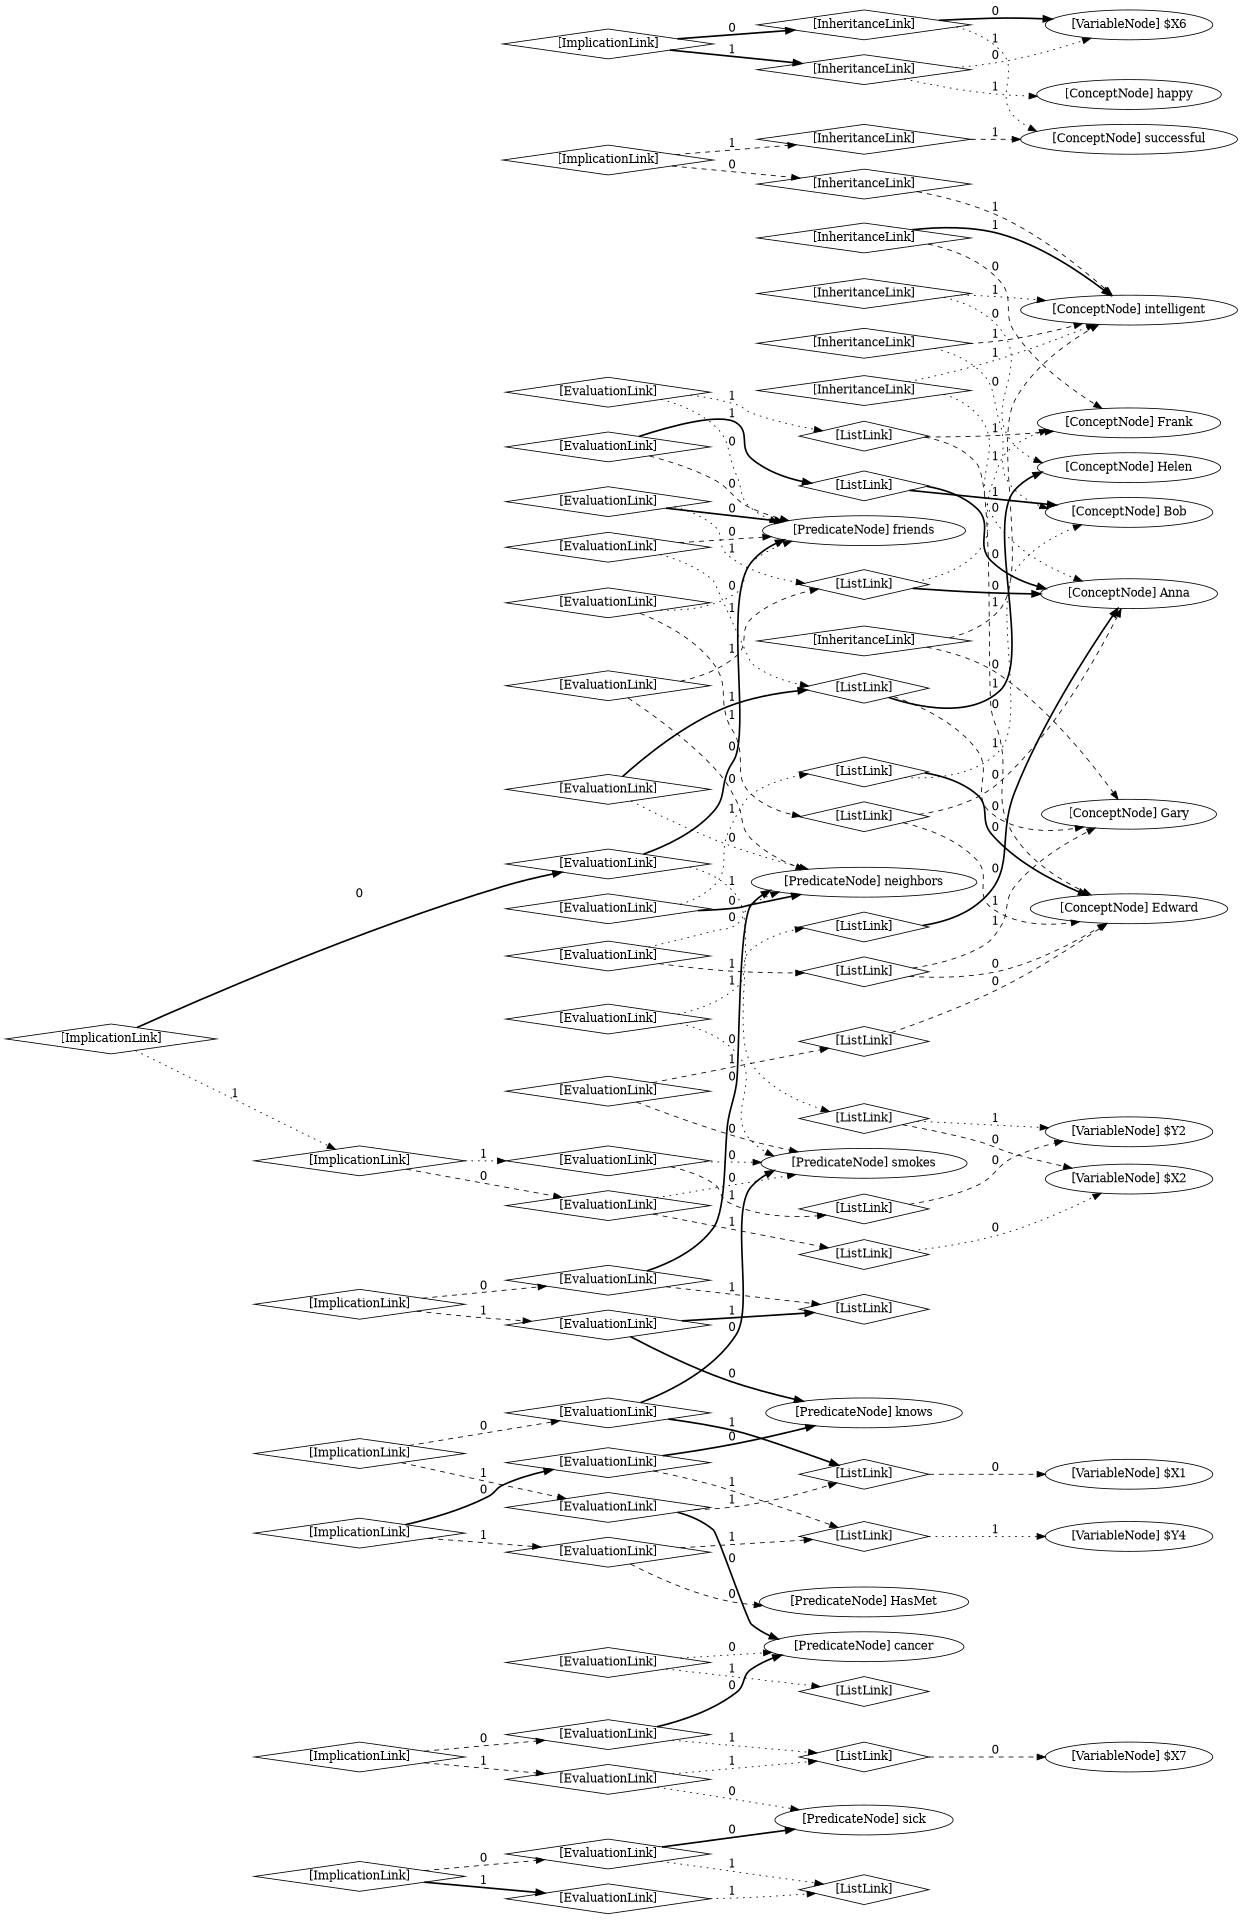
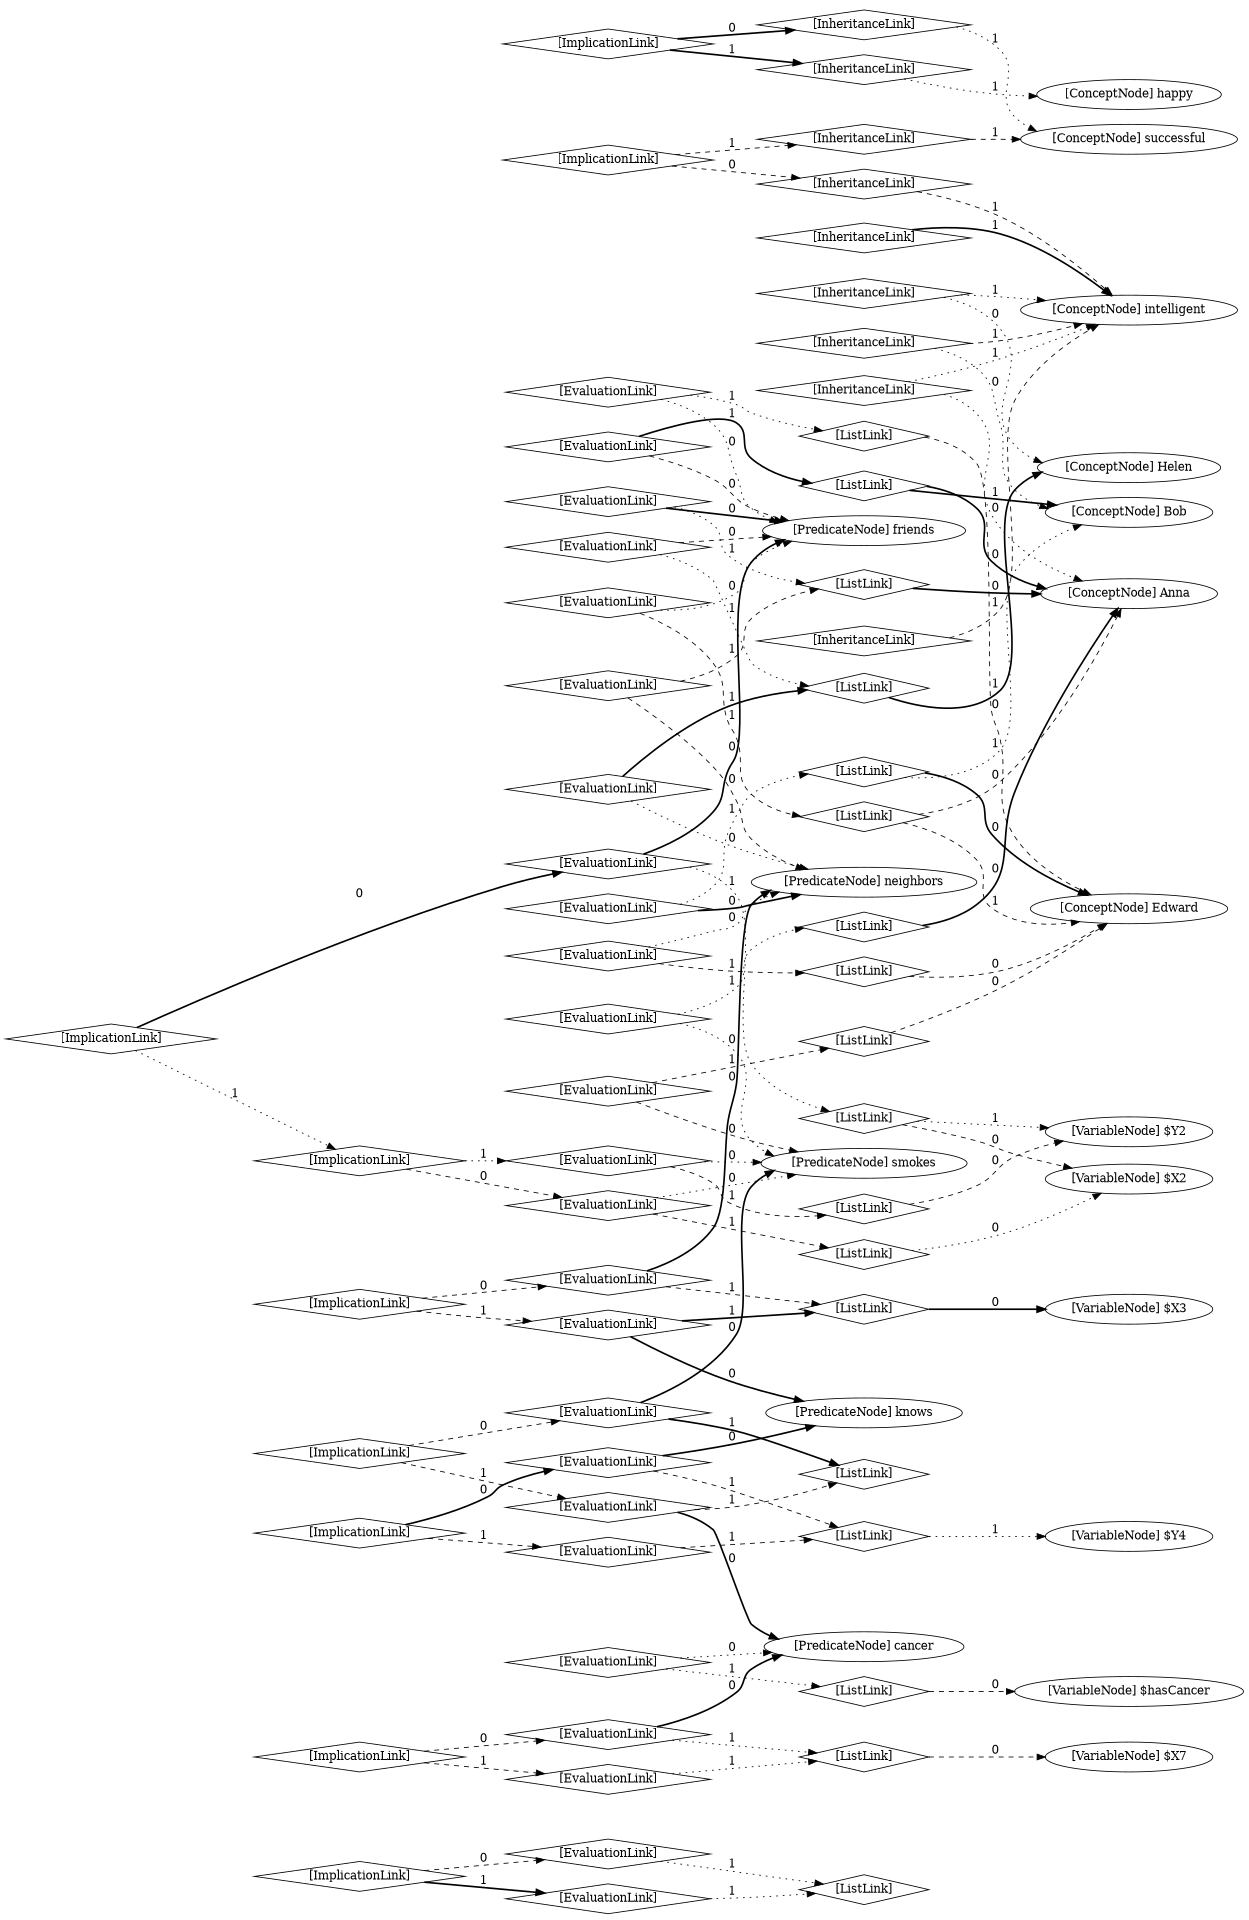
node "[VariableNode] $X6": removed
node "[ConceptNode] Frank": removed
node "[ConceptNode] Gary": removed
node "[VariableNode] $X3": added
node "[VariableNode] $X1": removed
node "[PredicateNode] HasMet": removed
node "[VariableNode] $hasCancer": added
node "[PredicateNode] sick": removed
